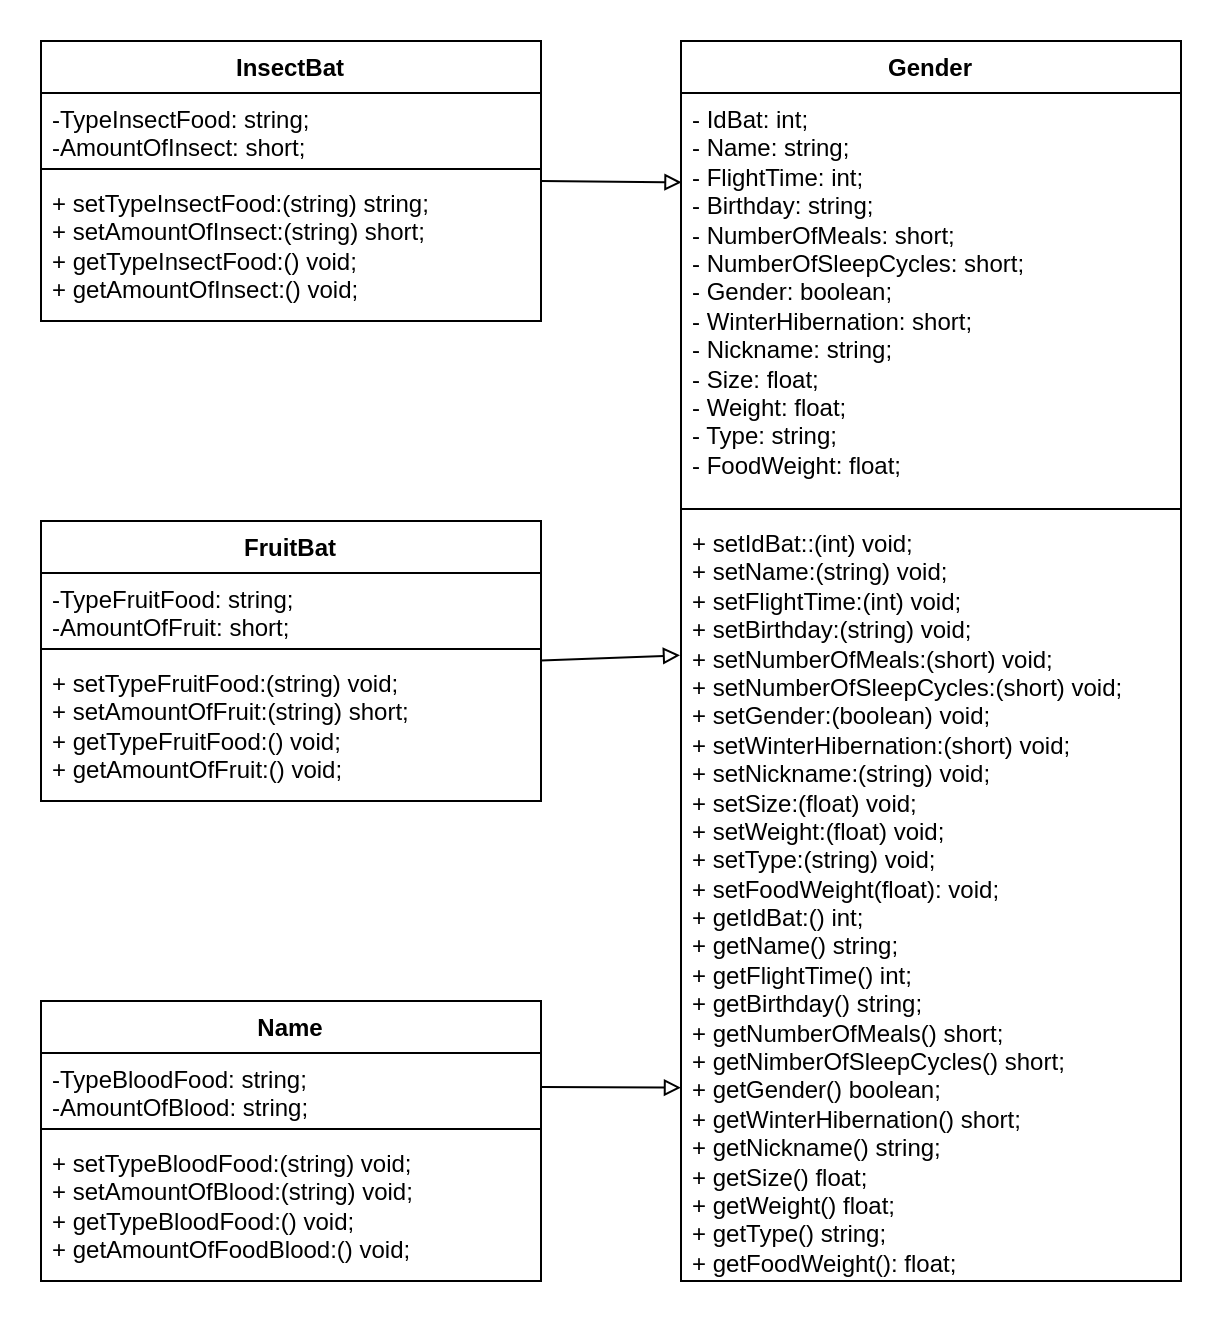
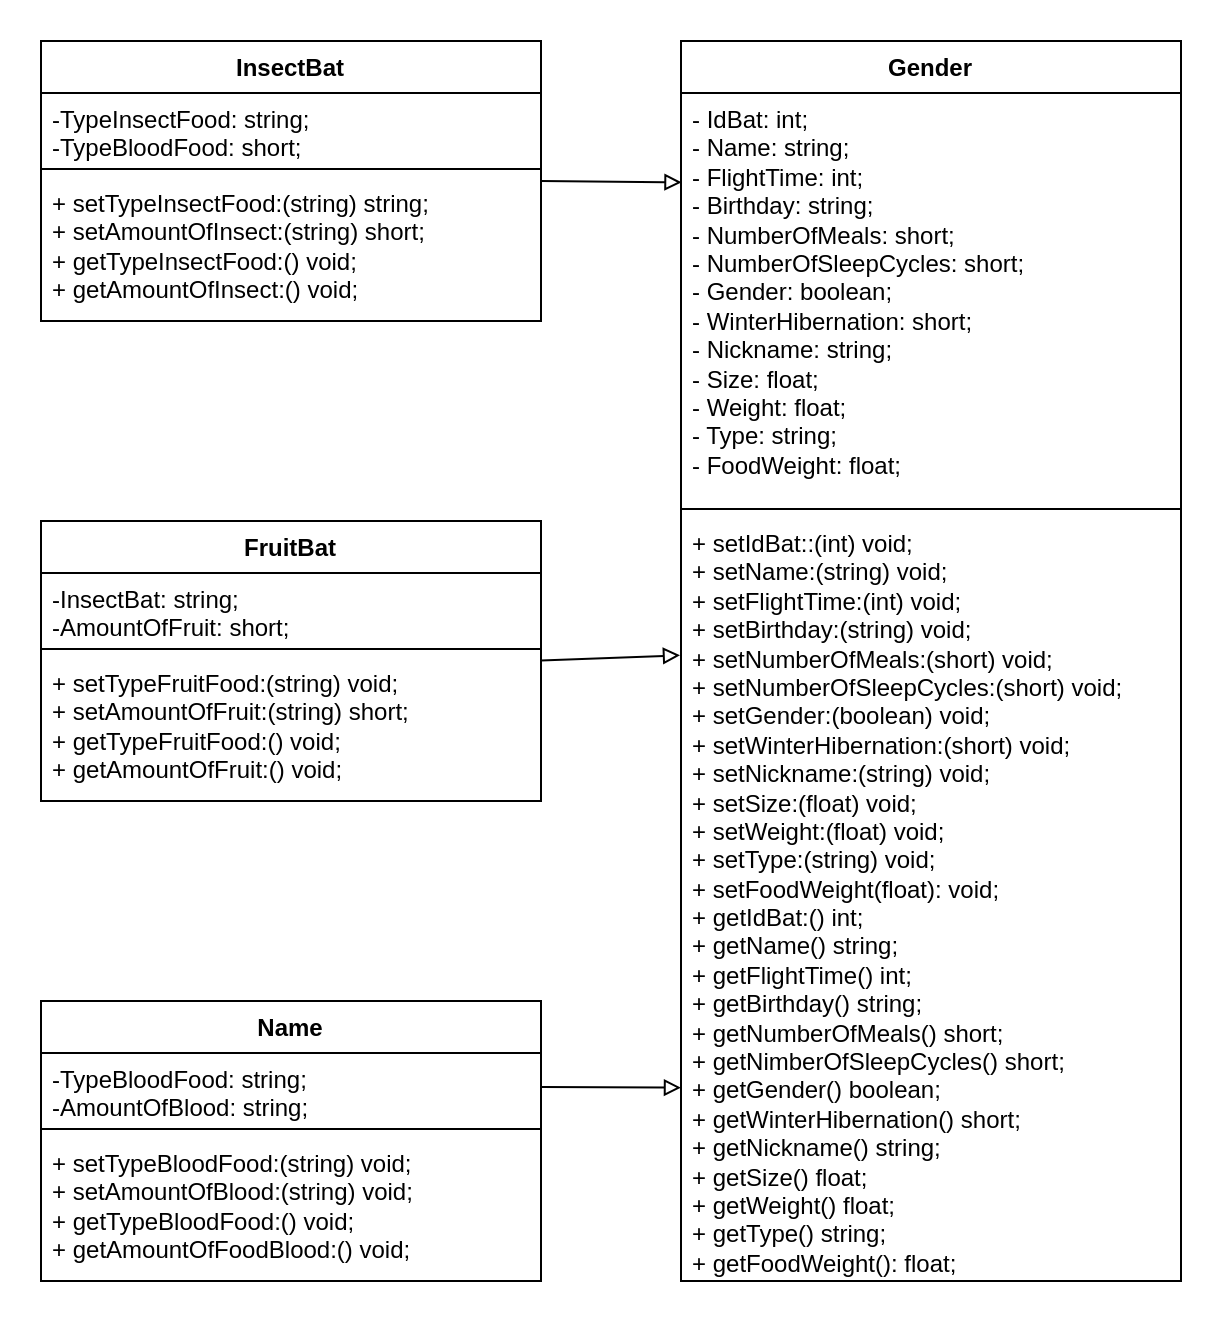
node "-TypeInsectFood: string; -AmountOfInsect: short;": label "-TypeInsectFood: string; -AmountOfInsect: short;" -> "-TypeInsectFood: string; -TypeBloodFood: short;"
node "-TypeFruitFood: string; -AmountOfFruit: short;": label "-TypeFruitFood: string; -AmountOfFruit: short;" -> "-InsectBat: string; -AmountOfFruit: short;"
